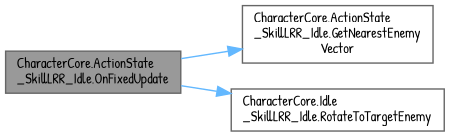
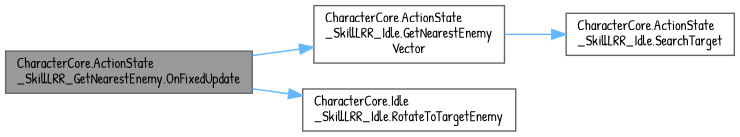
node "CharacterCore.ActionState _SkillLRR_Idle.SearchTarget": added
node "CharacterCore.ActionState _SkillLRR_Idle.OnFixedUpdate": label "CharacterCore.ActionState _SkillLRR_Idle.OnFixedUpdate" -> "CharacterCore.ActionState _SkillLRR_GetNearestEnemy.OnFixedUpdate"
